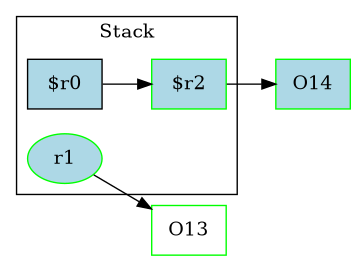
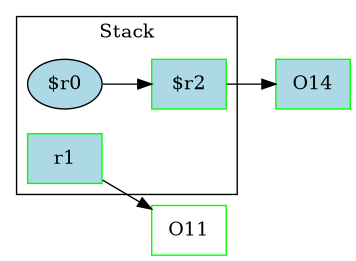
node "$r0": shape box -> ellipse
node "r1": shape ellipse -> box
node "O13": label "O13" -> "O11"
